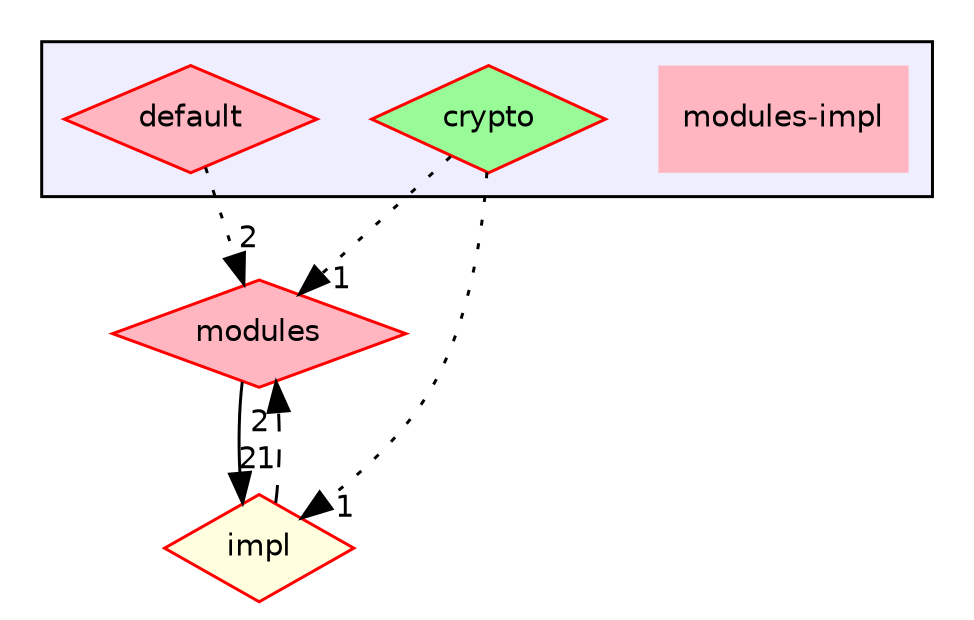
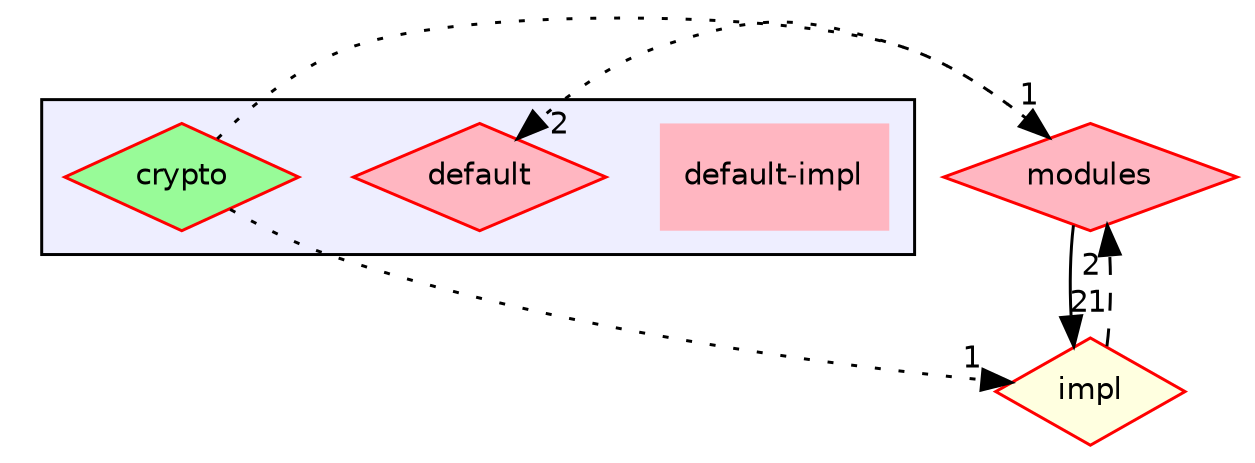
node "modules-impl": label "modules-impl" -> "default-impl"
edge "default" -> "modules": reversed
